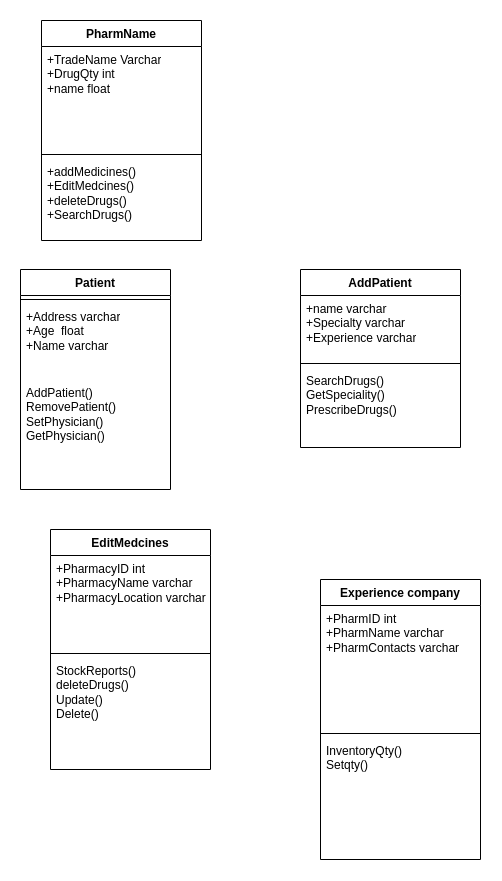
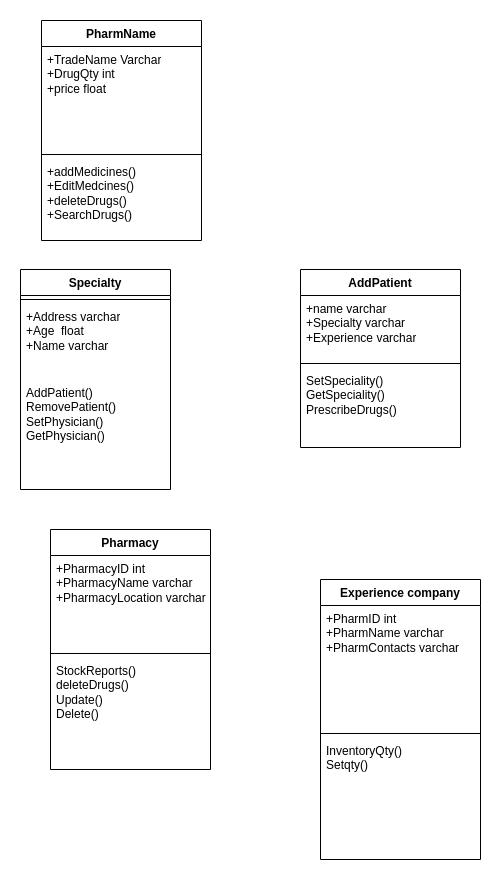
node "+TradeName Varchar+DrugQty int+name float": label "+TradeName Varchar+DrugQty int+name float" -> "+TradeName Varchar+DrugQty int+price float"
node "Patient": label "Patient" -> "Specialty"
node "SearchDrugs() GetSpeciality() PrescribeDrugs()": label "SearchDrugs() GetSpeciality() PrescribeDrugs()" -> "SetSpeciality() GetSpeciality() PrescribeDrugs()"
node "EditMedcines": label "EditMedcines" -> "Pharmacy"
